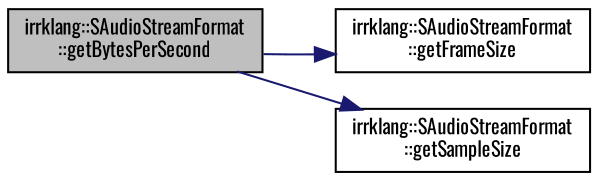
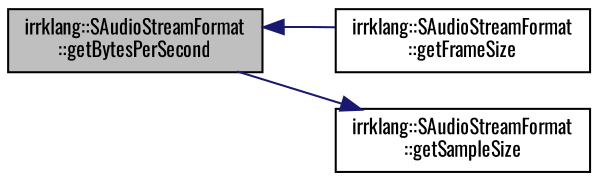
edge "irrklang::SAudioStreamFormat ::getBytesPerSecond" -> "irrklang::SAudioStreamFormat ::getFrameSize": reversed
